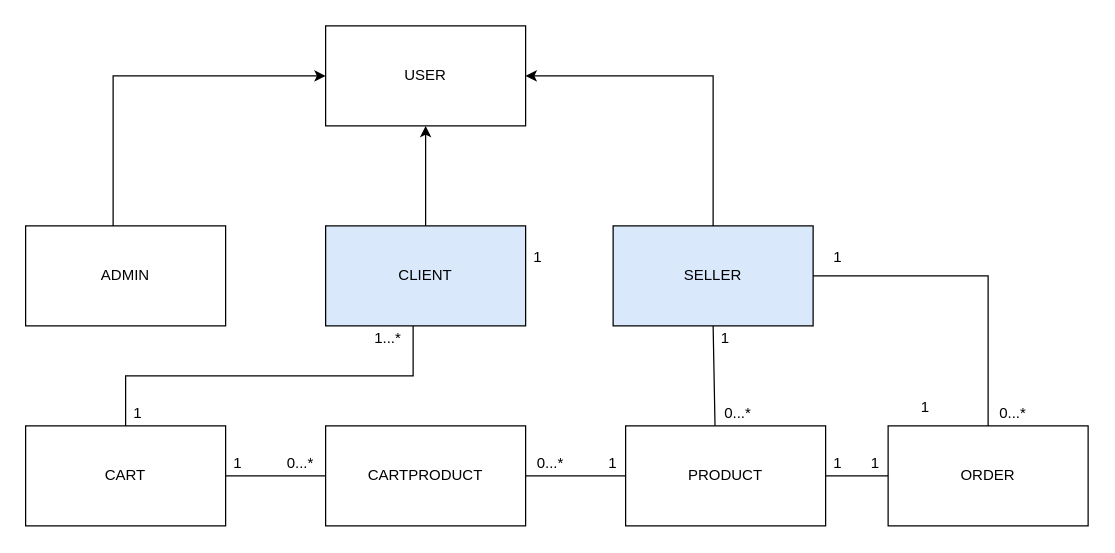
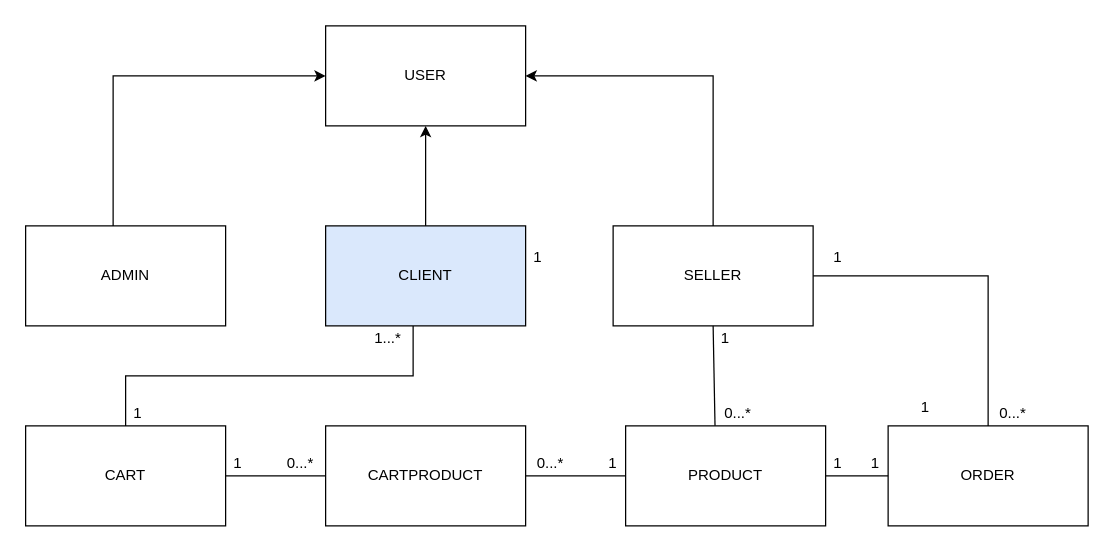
node "SELLER": fillcolor #dae8fc -> #ffffff
